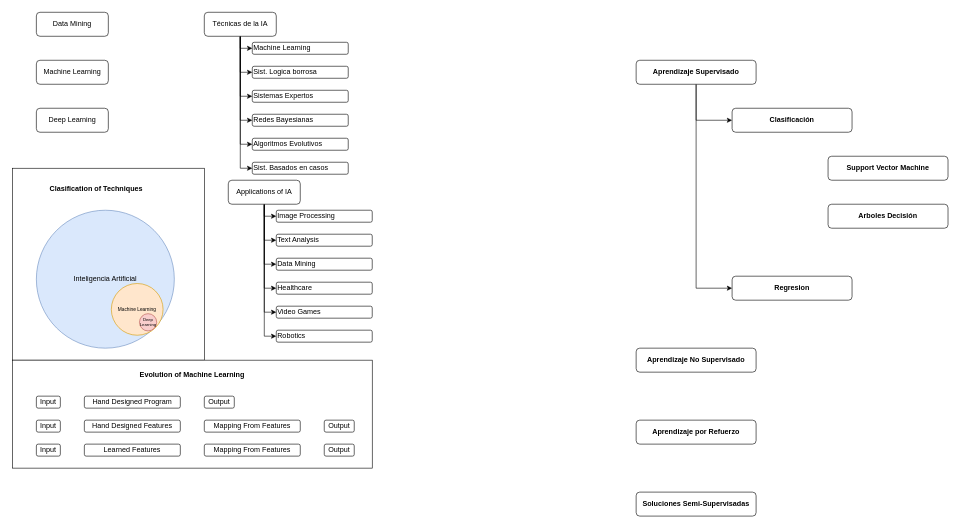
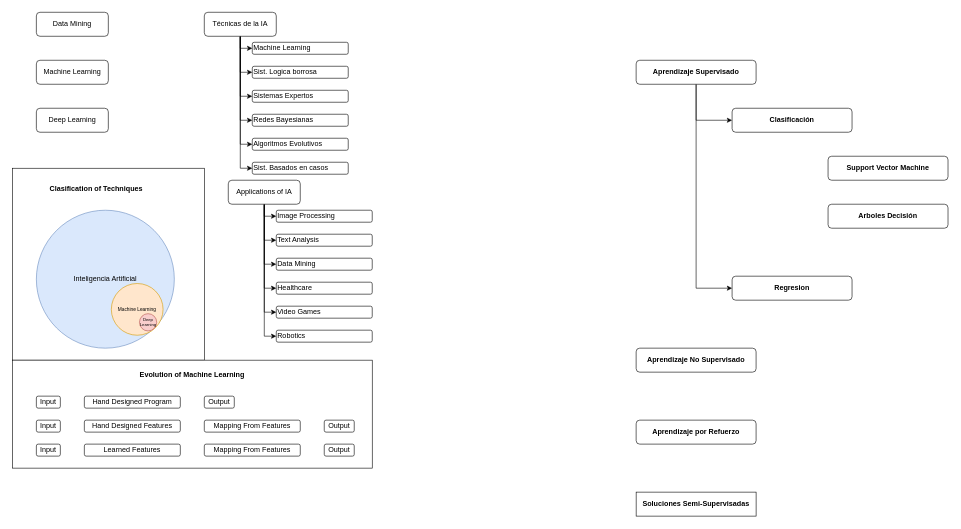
node "Soluciones Semi-Supervisadas": shape rounded rectangle -> rectangle
